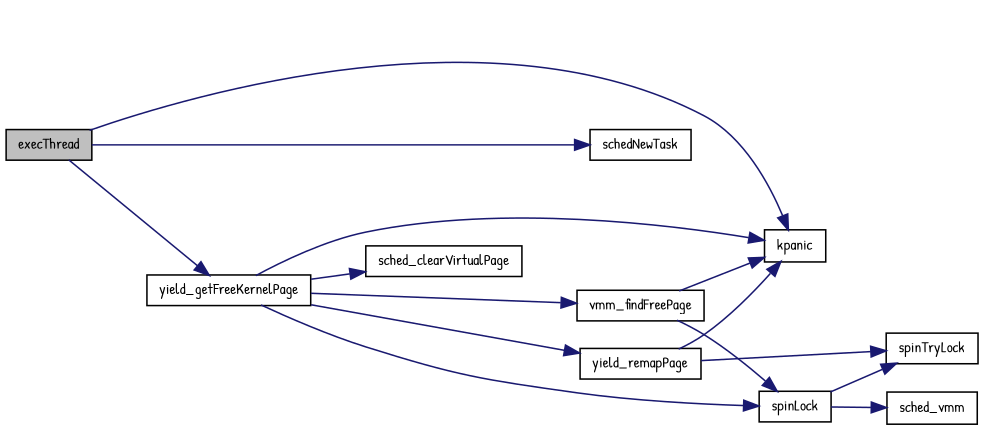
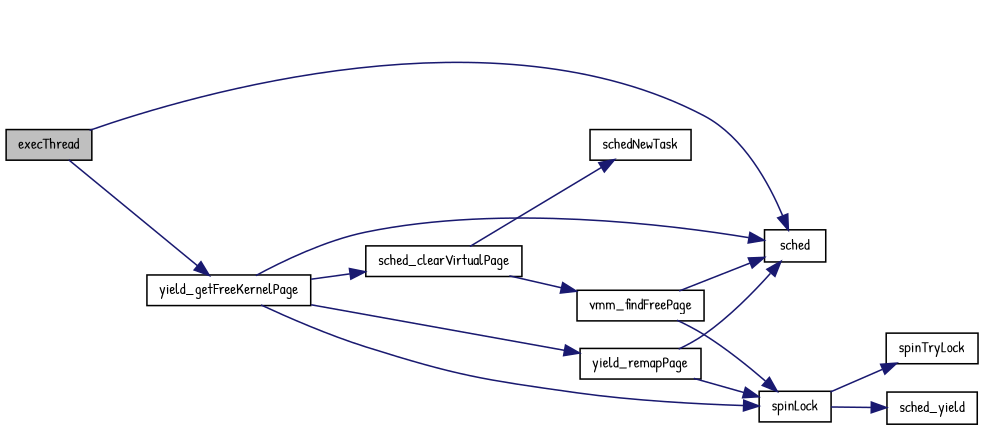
edge "execThread" -> "schedNewTask": now "sched_clearVirtualPage" -> "schedNewTask"
node "kpanic": label "kpanic" -> "sched"
edge "yield_getFreeKernelPage" -> "vmm_findFreePage": now "sched_clearVirtualPage" -> "vmm_findFreePage"
edge "yield_remapPage" -> "spinTryLock": now "yield_remapPage" -> "spinLock"
node "sched_vmm": label "sched_vmm" -> "sched_yield"
